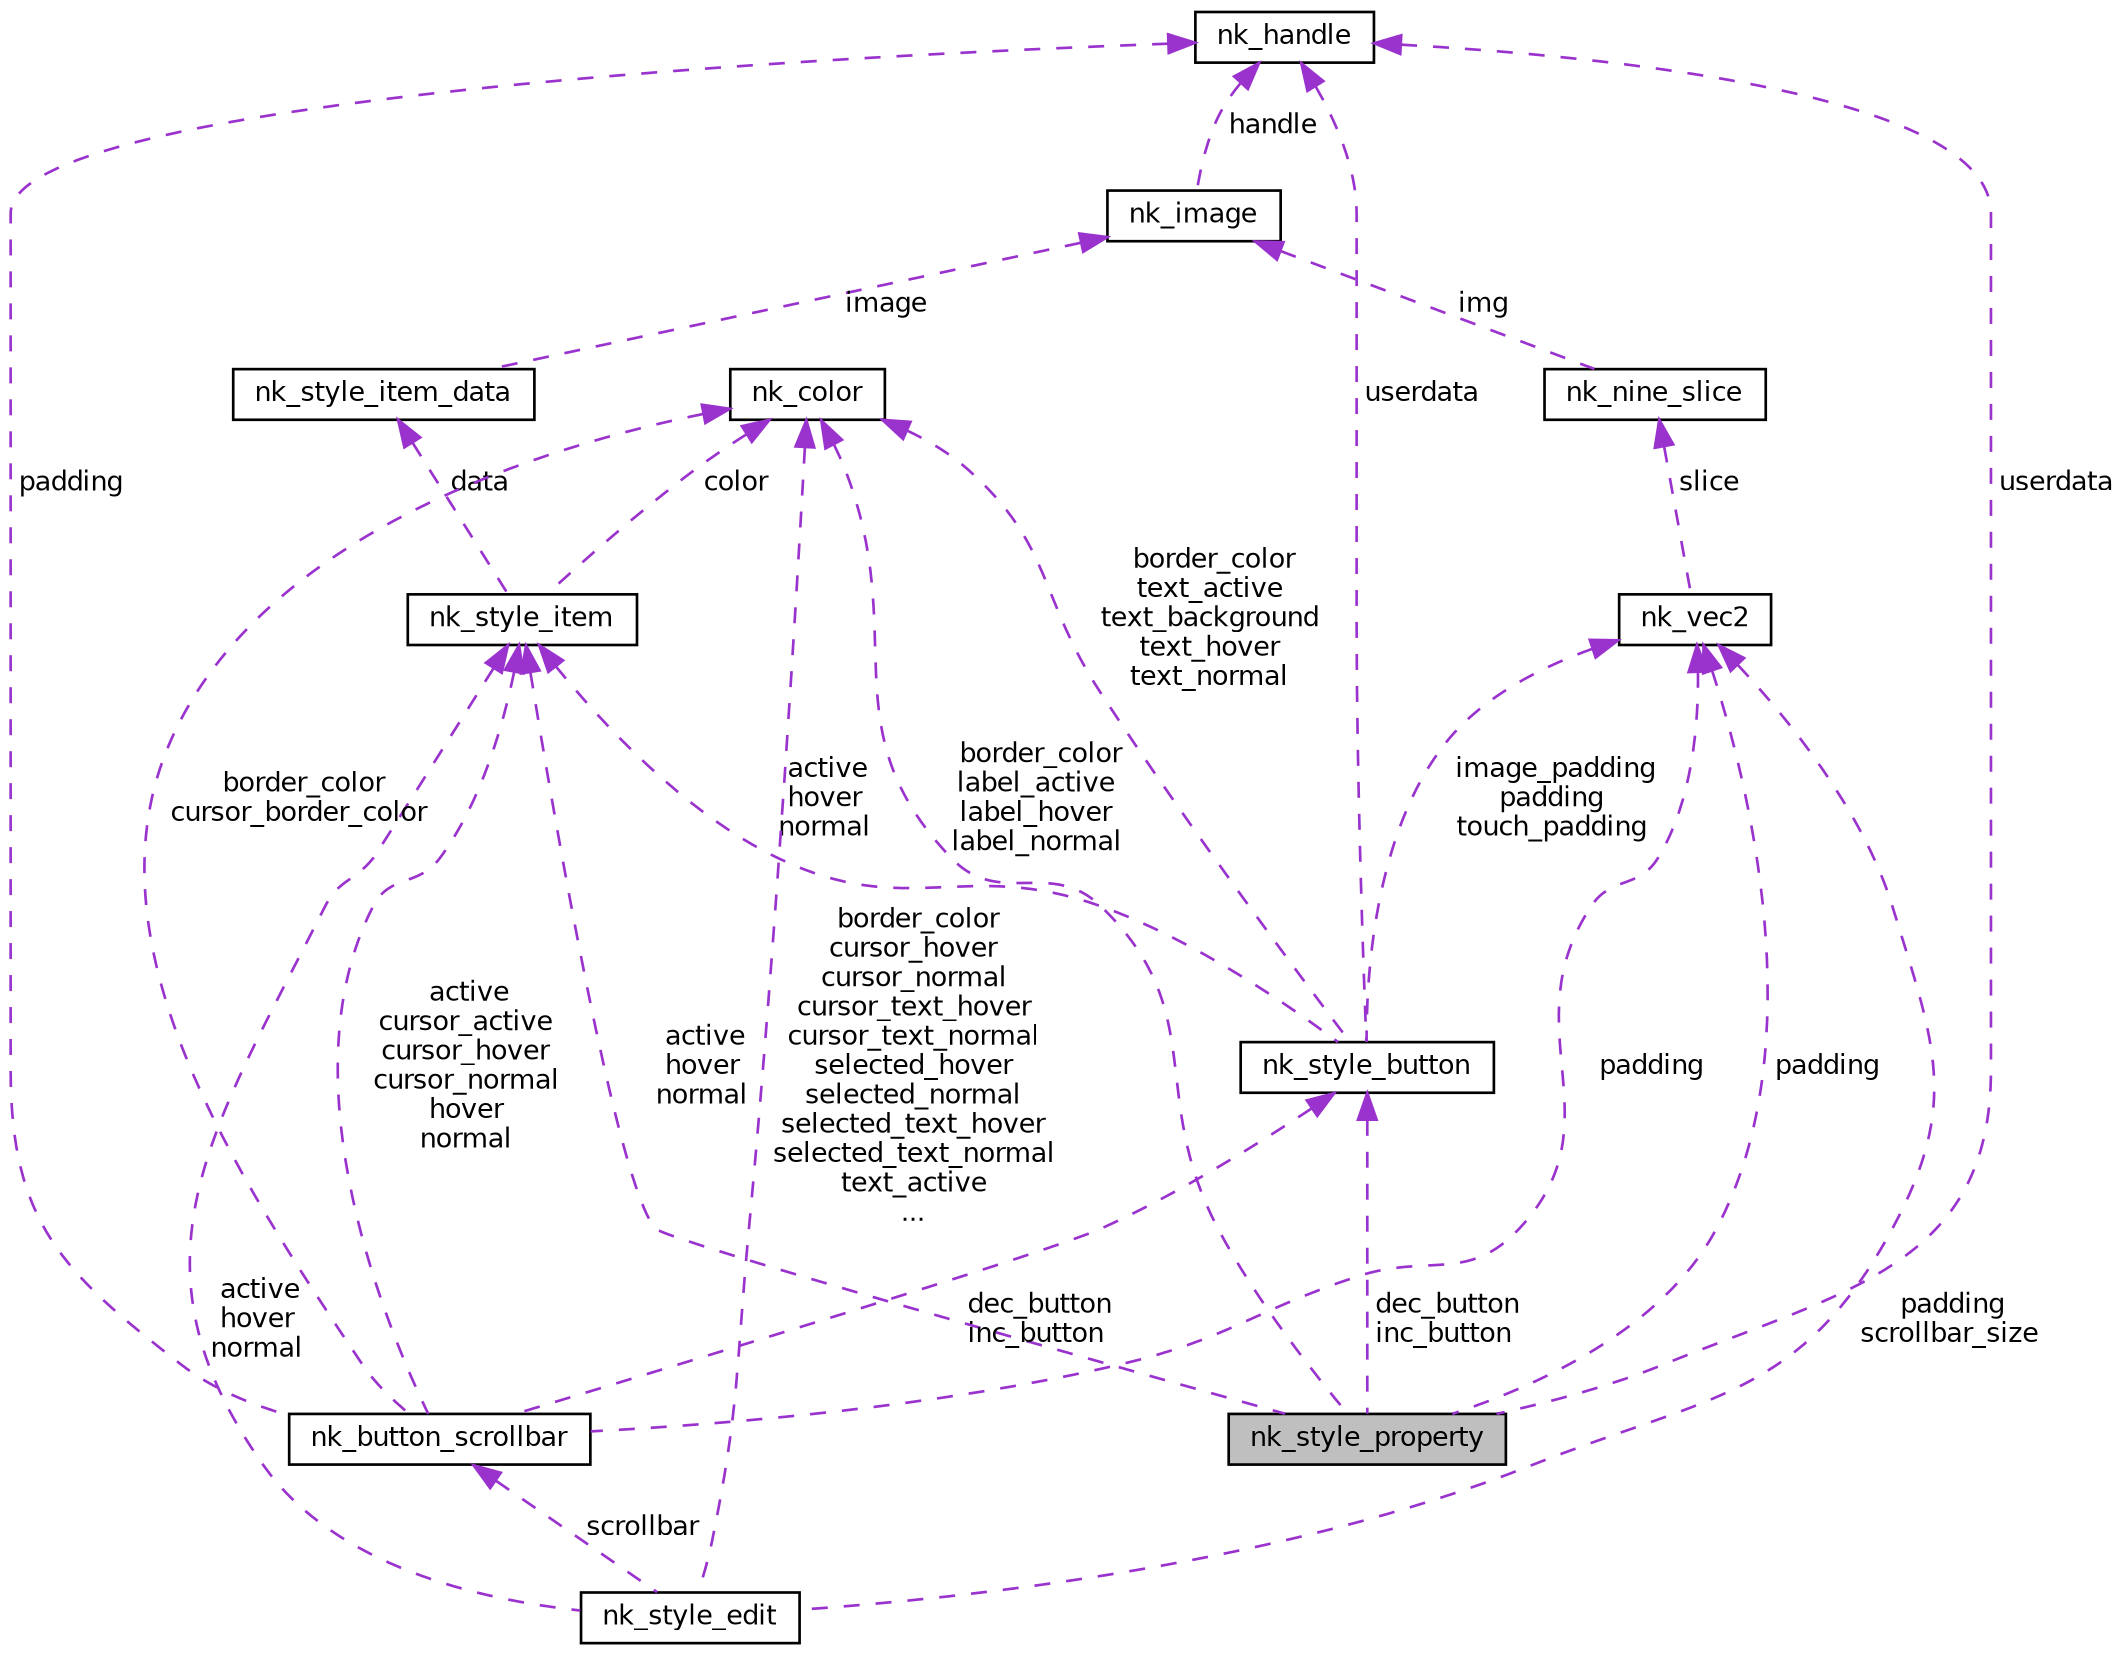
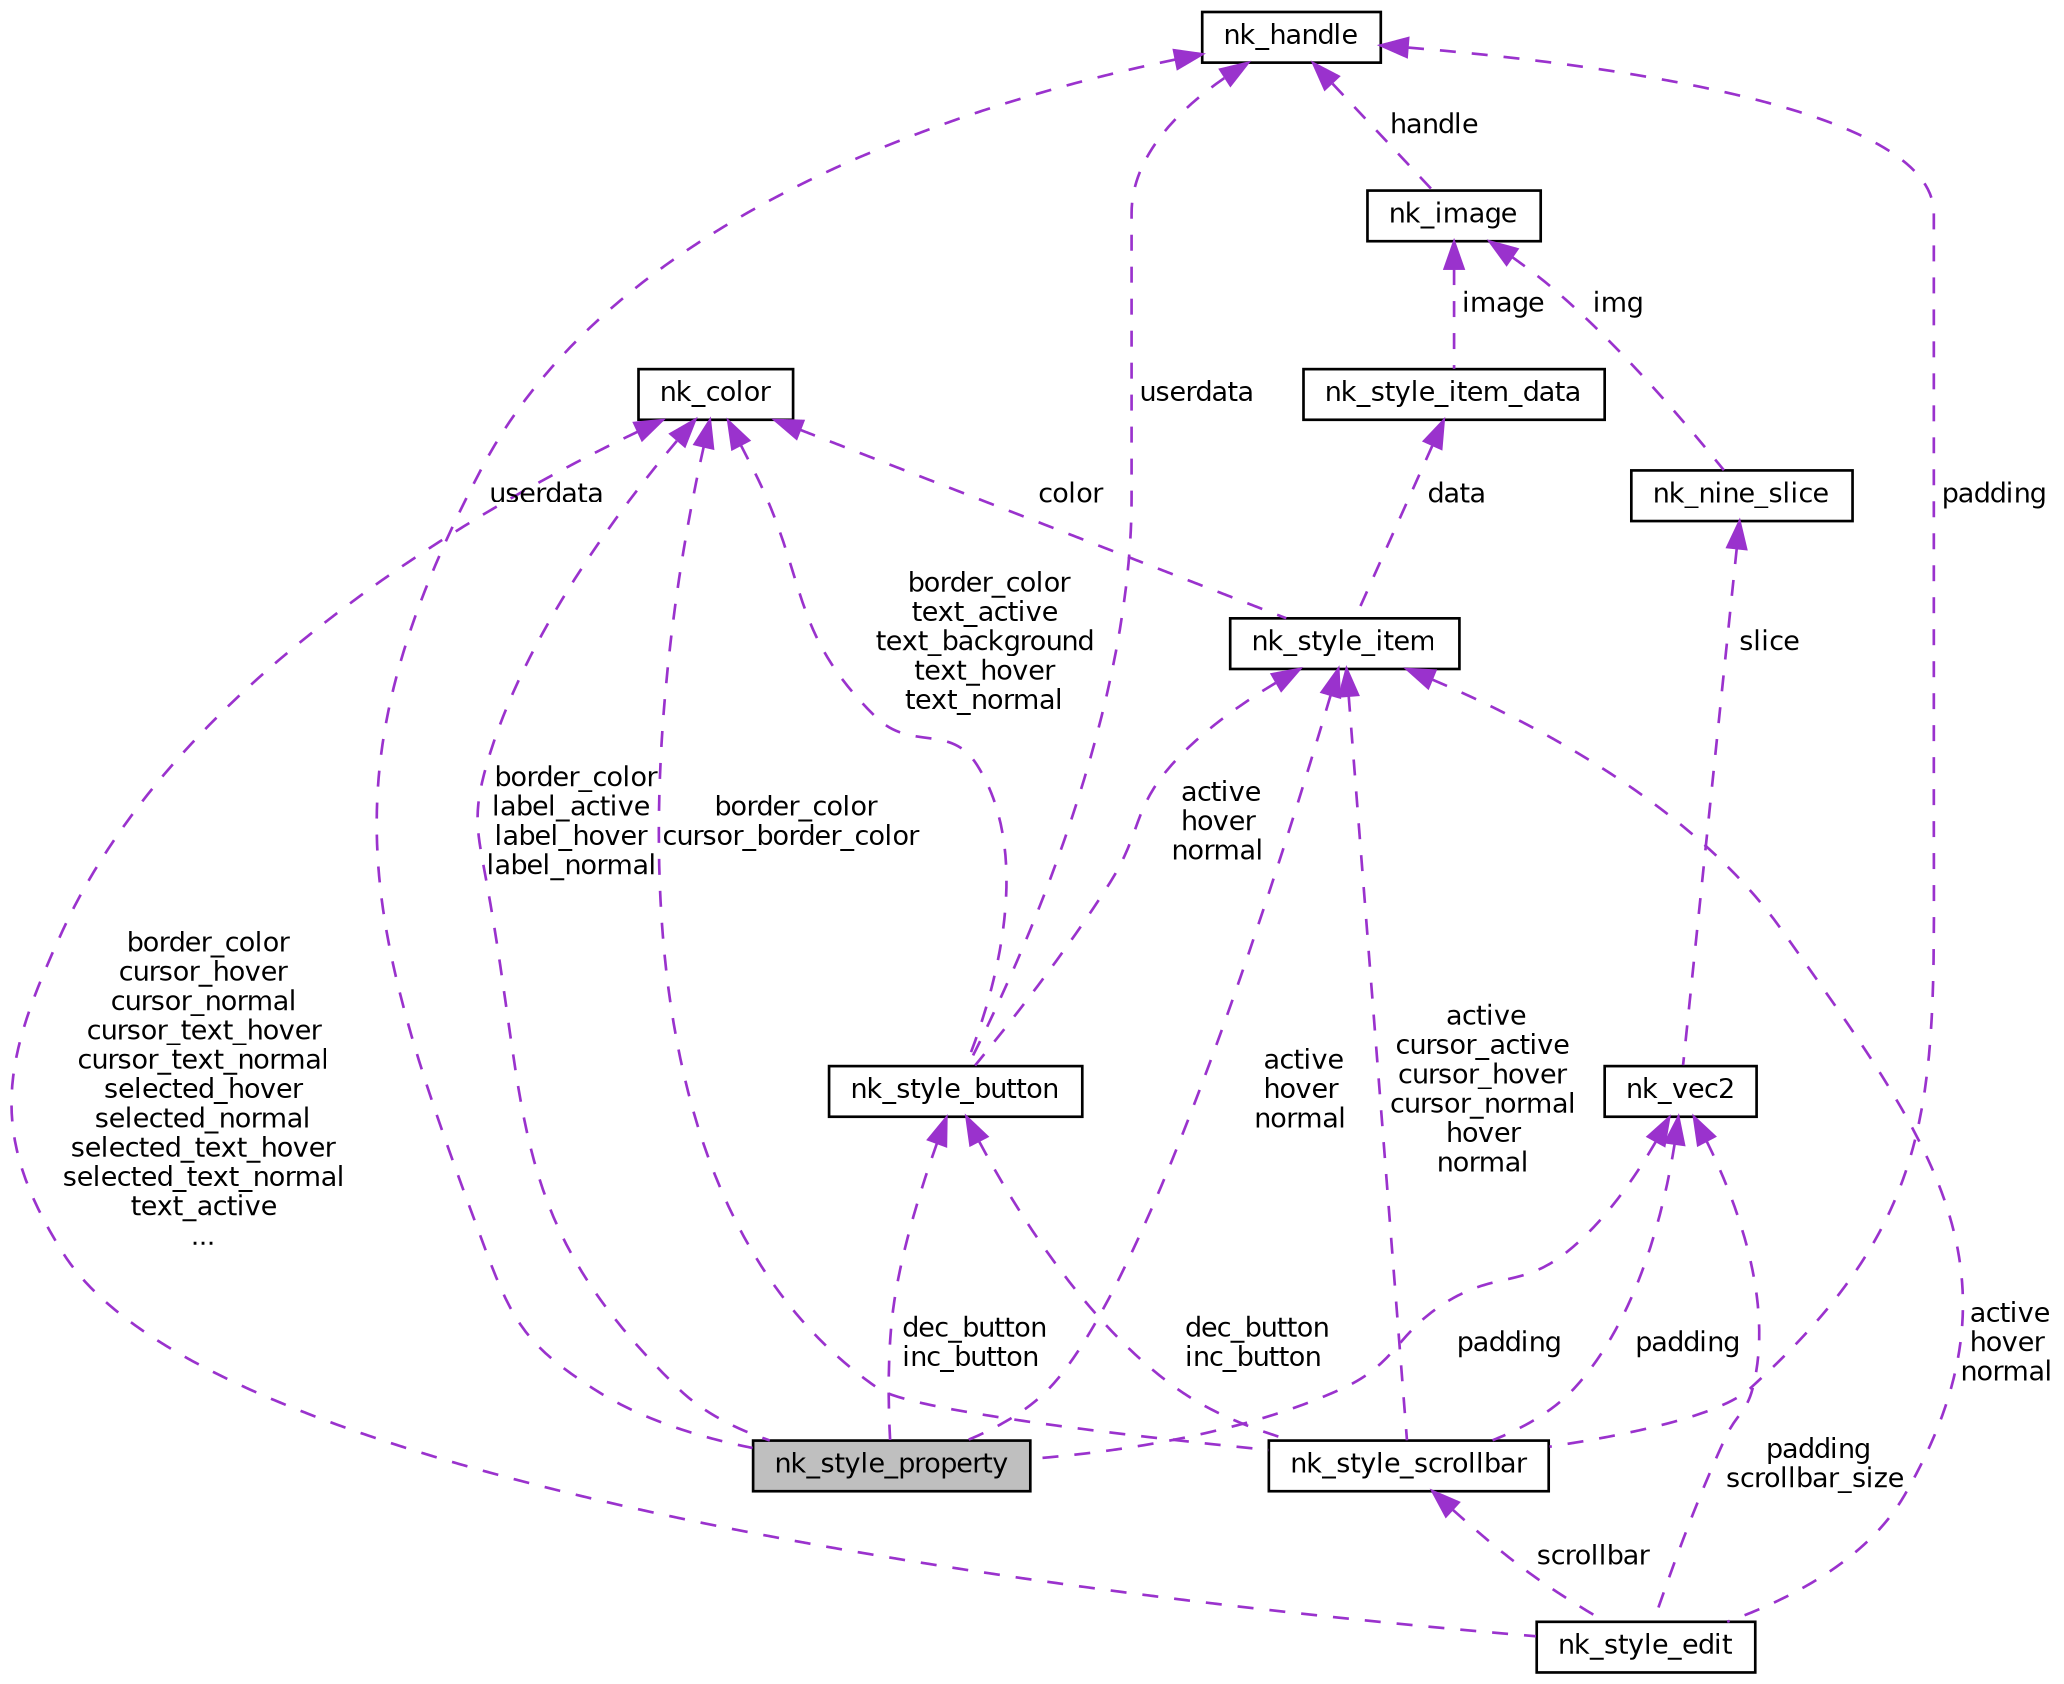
edge "nk_style_button" -> "nk_vec2": removed, label "image_padding padding touch_padding"
node "nk_button_scrollbar": label "nk_button_scrollbar" -> "nk_style_scrollbar"
